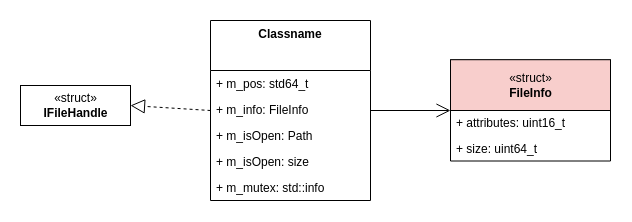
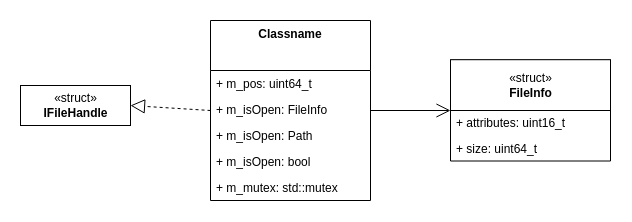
node "+ m_pos: std64_t": label "+ m_pos: std64_t" -> "+ m_pos: uint64_t"
node "«struct» FileInfo": fillcolor #f8cecc -> #ffffff
node "+ m_info: FileInfo": label "+ m_info: FileInfo" -> "+ m_isOpen: FileInfo"
node "+ m_isOpen: size": label "+ m_isOpen: size" -> "+ m_isOpen: bool"
node "+ m_mutex: std::info": label "+ m_mutex: std::info" -> "+ m_mutex: std::mutex"
